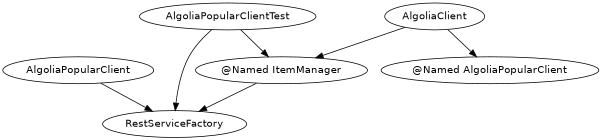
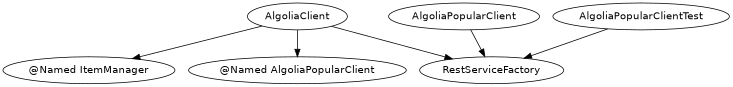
edge "AlgoliaPopularClientTest" -> "@Named ItemManager": removed
edge "@Named ItemManager" -> "RestServiceFactory": now "AlgoliaClient" -> "RestServiceFactory"
